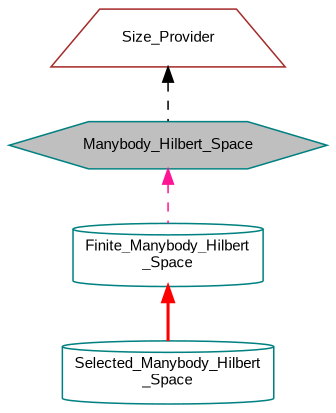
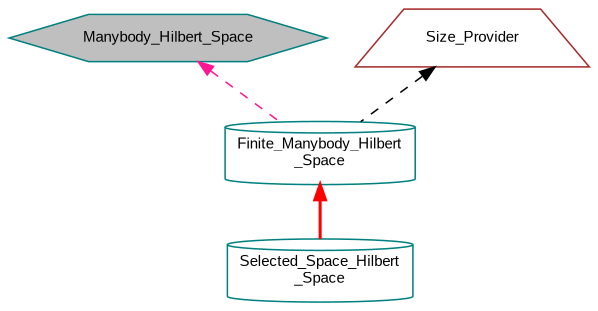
edge "Manybody_Hilbert_Space" -> "Size_Provider": now "Finite_Manybody_Hilbert _Space" -> "Size_Provider"
node "Selected_Manybody_Hilbert _Space": label "Selected_Manybody_Hilbert _Space" -> "Selected_Space_Hilbert _Space"
